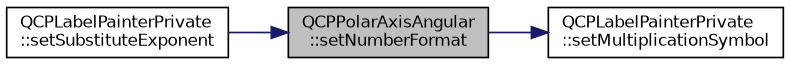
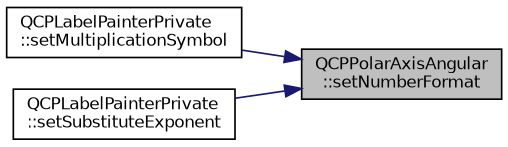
edge "QCPPolarAxisAngular ::setNumberFormat" -> "QCPLabelPainterPrivate ::setMultiplicationSymbol": reversed
